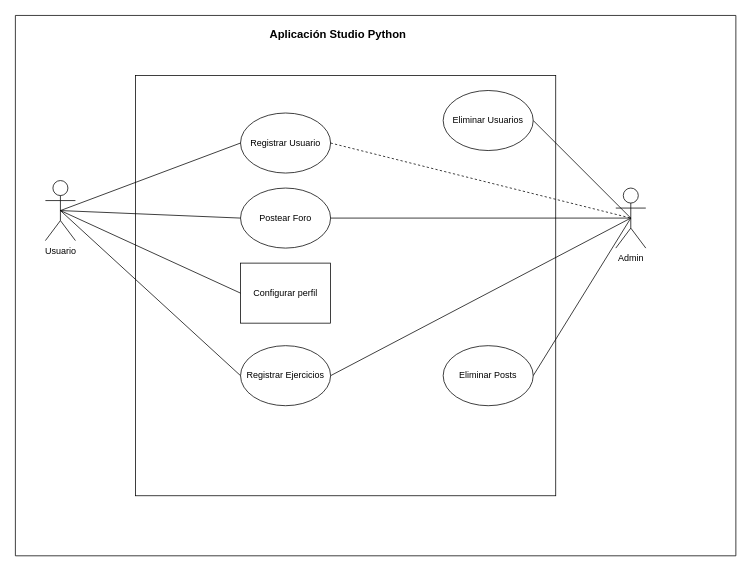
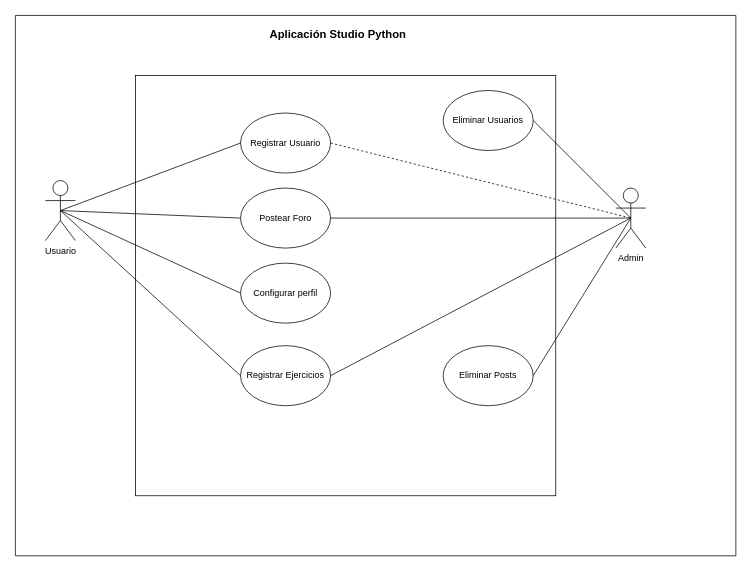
node "Configurar perfil": shape rectangle -> ellipse
